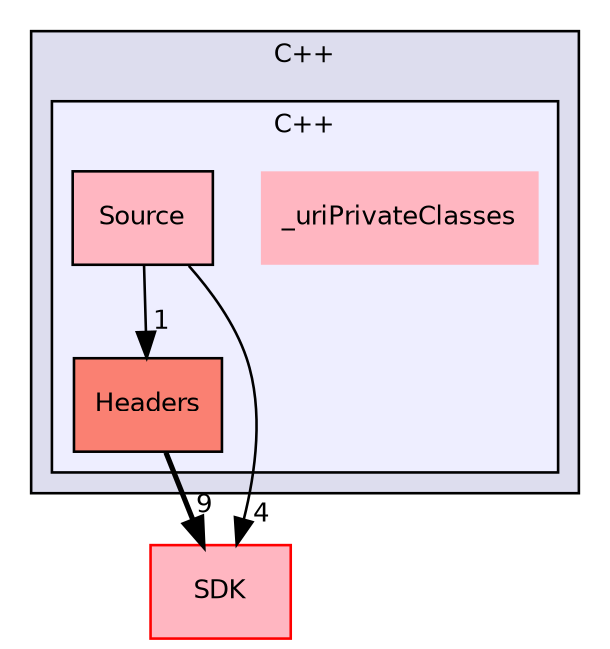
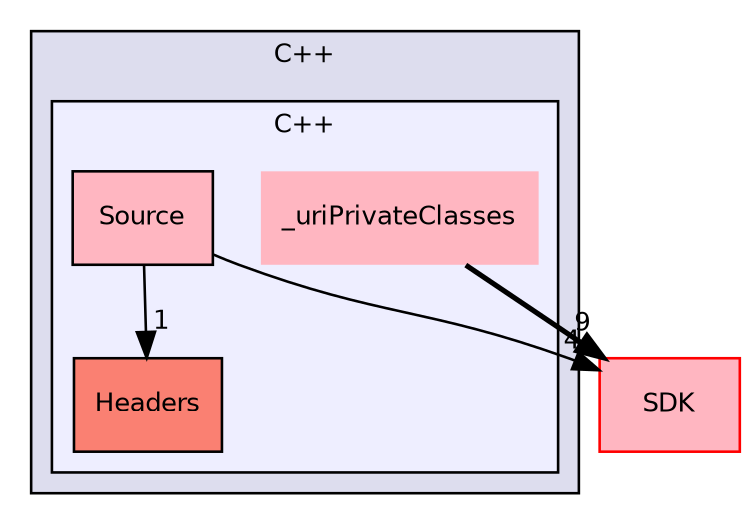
edge "Headers" -> "SDK": now "_uriPrivateClasses" -> "SDK"
